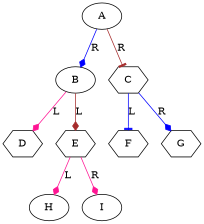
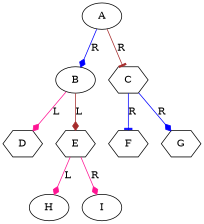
edge "C" -> "F": label "L" -> "R"
